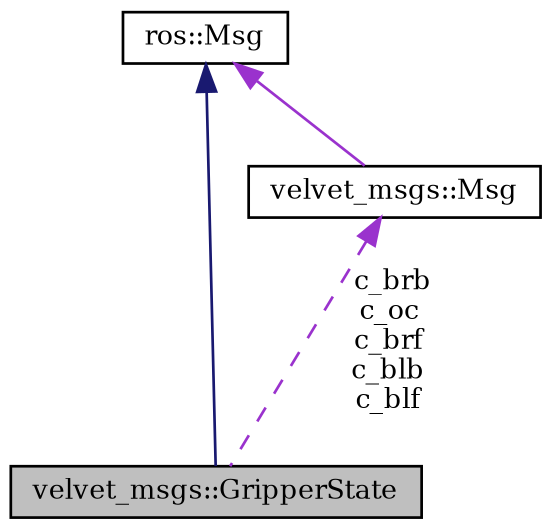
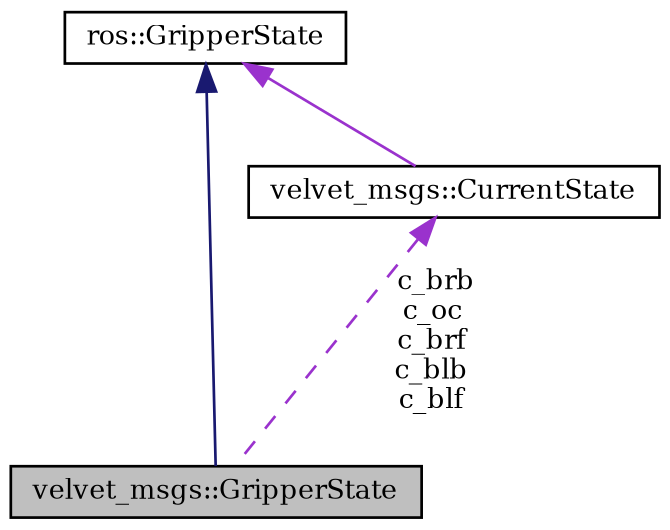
node "ros::Msg": label "ros::Msg" -> "ros::GripperState"
node "velvet_msgs::Msg": label "velvet_msgs::Msg" -> "velvet_msgs::CurrentState"
